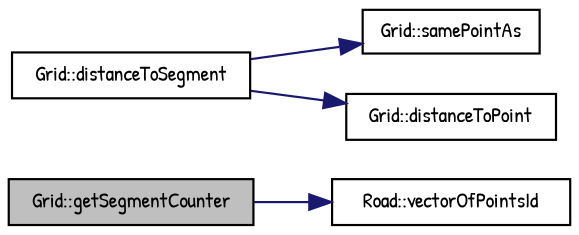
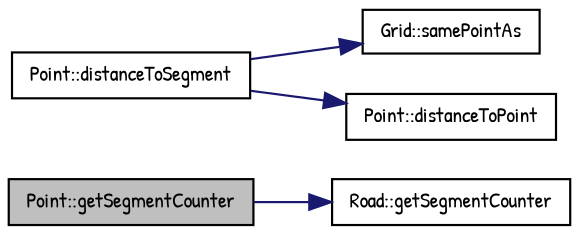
node "Grid::distanceToSegment": label "Grid::distanceToSegment" -> "Point::distanceToSegment"
node "Grid::distanceToPoint": label "Grid::distanceToPoint" -> "Point::distanceToPoint"
node "Grid::getSegmentCounter": label "Grid::getSegmentCounter" -> "Point::getSegmentCounter"
node "Road::vectorOfPointsId": label "Road::vectorOfPointsId" -> "Road::getSegmentCounter"
